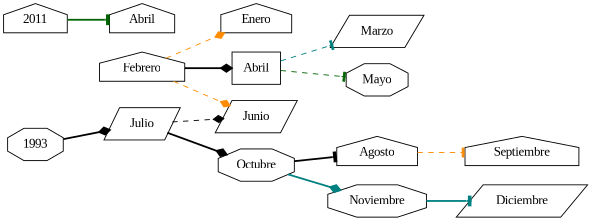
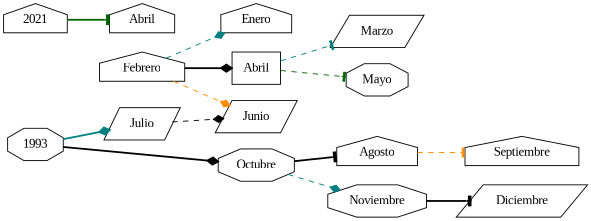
node "2011": label "2011" -> "2021"
edge "Febrero" -> "Enero": color darkorange -> teal
edge "1993" -> "Julio": color black -> teal
edge "Julio" -> "Octubre": now "1993" -> "Octubre"
edge "Octubre" -> "Noviembre": style bold -> dashed
edge "Noviembre" -> "Diciembre": color teal -> black
